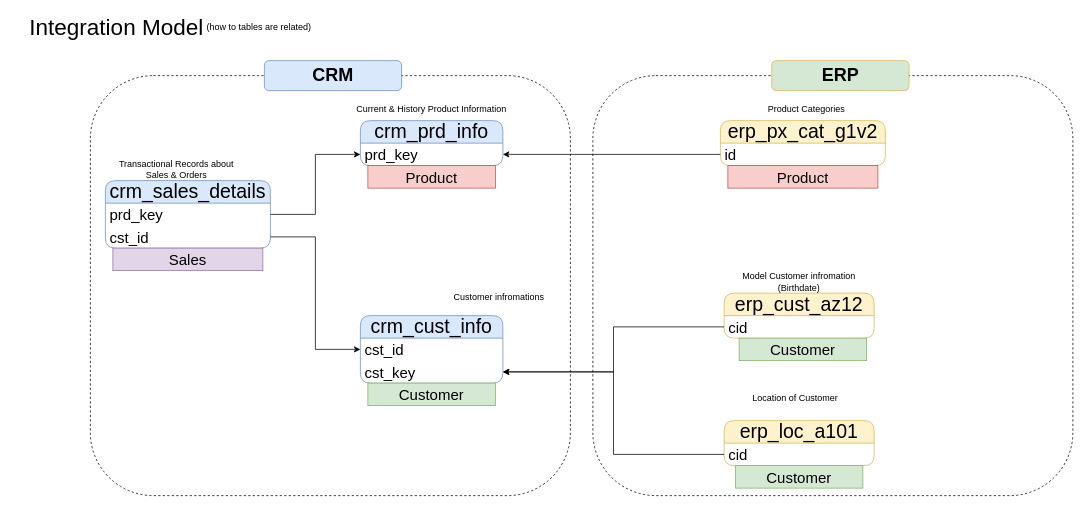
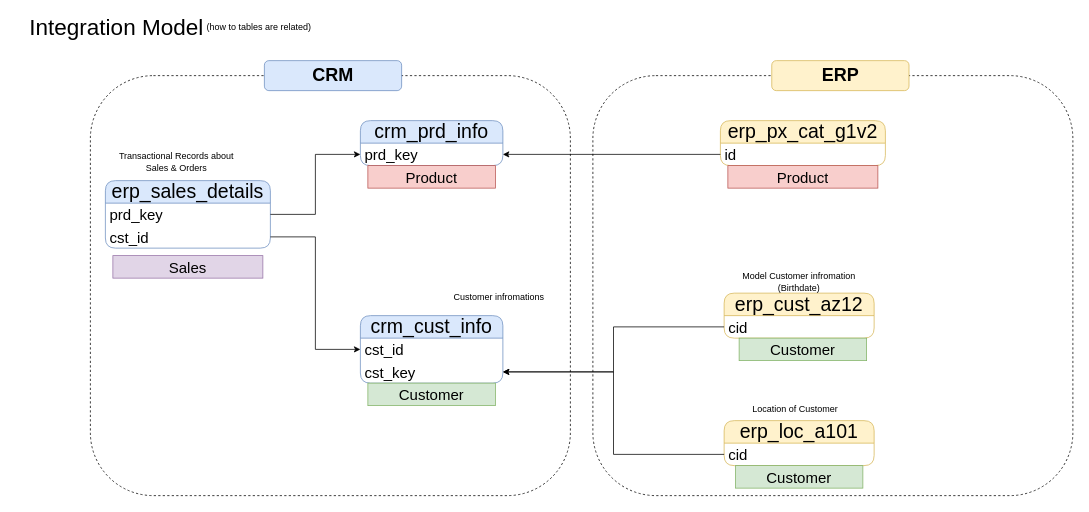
node "ERP": fillcolor #d5e8d4 -> #fff2cc
node "Current & History Product Information": removed
node "Product Categories": removed
node "Transactional Records about Sales & Orders": moved (177, 169) -> (177, 162)
node "crm_sales_details": label "crm_sales_details" -> "erp_sales_details"
node "Sales": moved (188, 259) -> (188, 267)
node "Location of Customer": moved (795, 398) -> (795, 409)
